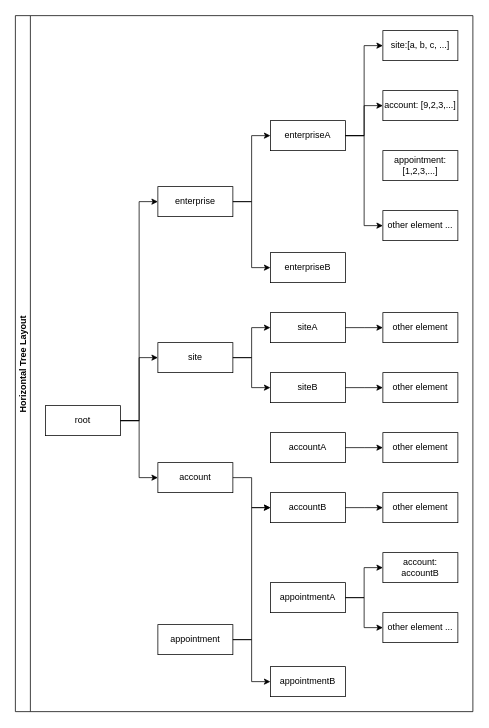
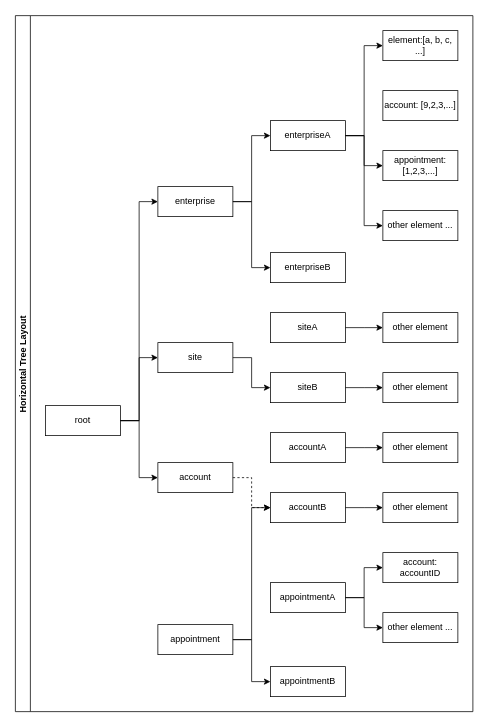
node "site:[a, b, c, ...]": label "site:[a, b, c, ...]" -> "element:[a, b, c, ...]"
edge "enterpriseA" -> "account: [9,2,3,...]": removed
edge "enterpriseA" -> "appointment: [1,2,3,...]": added
edge "site" -> "siteA": removed
edge "account" -> "accountB": style solid -> dashed
node "account: accountB": label "account: accountB" -> "account: accountID"
